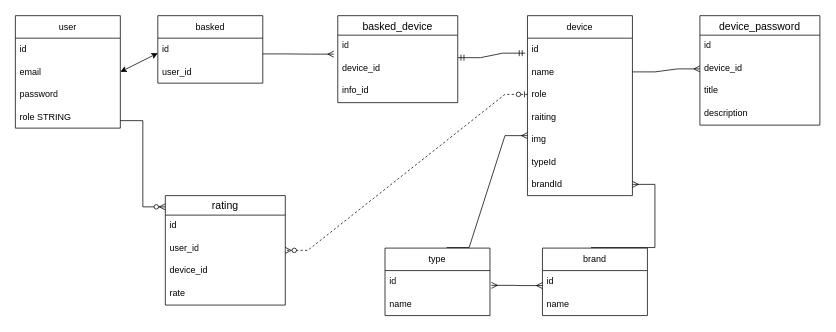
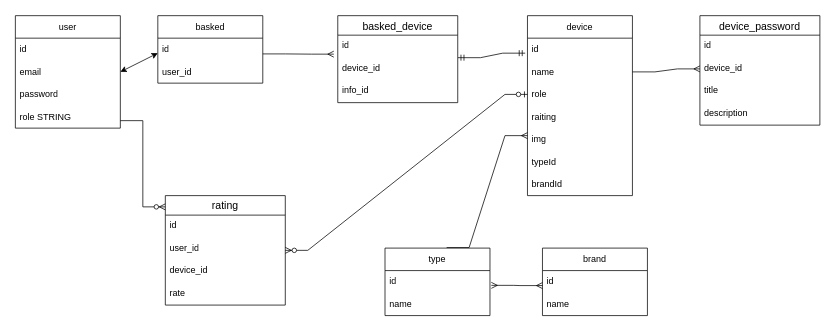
edge "role" -- "rating": style dashed -> solid
edge "brand" -> "brandId": removed
